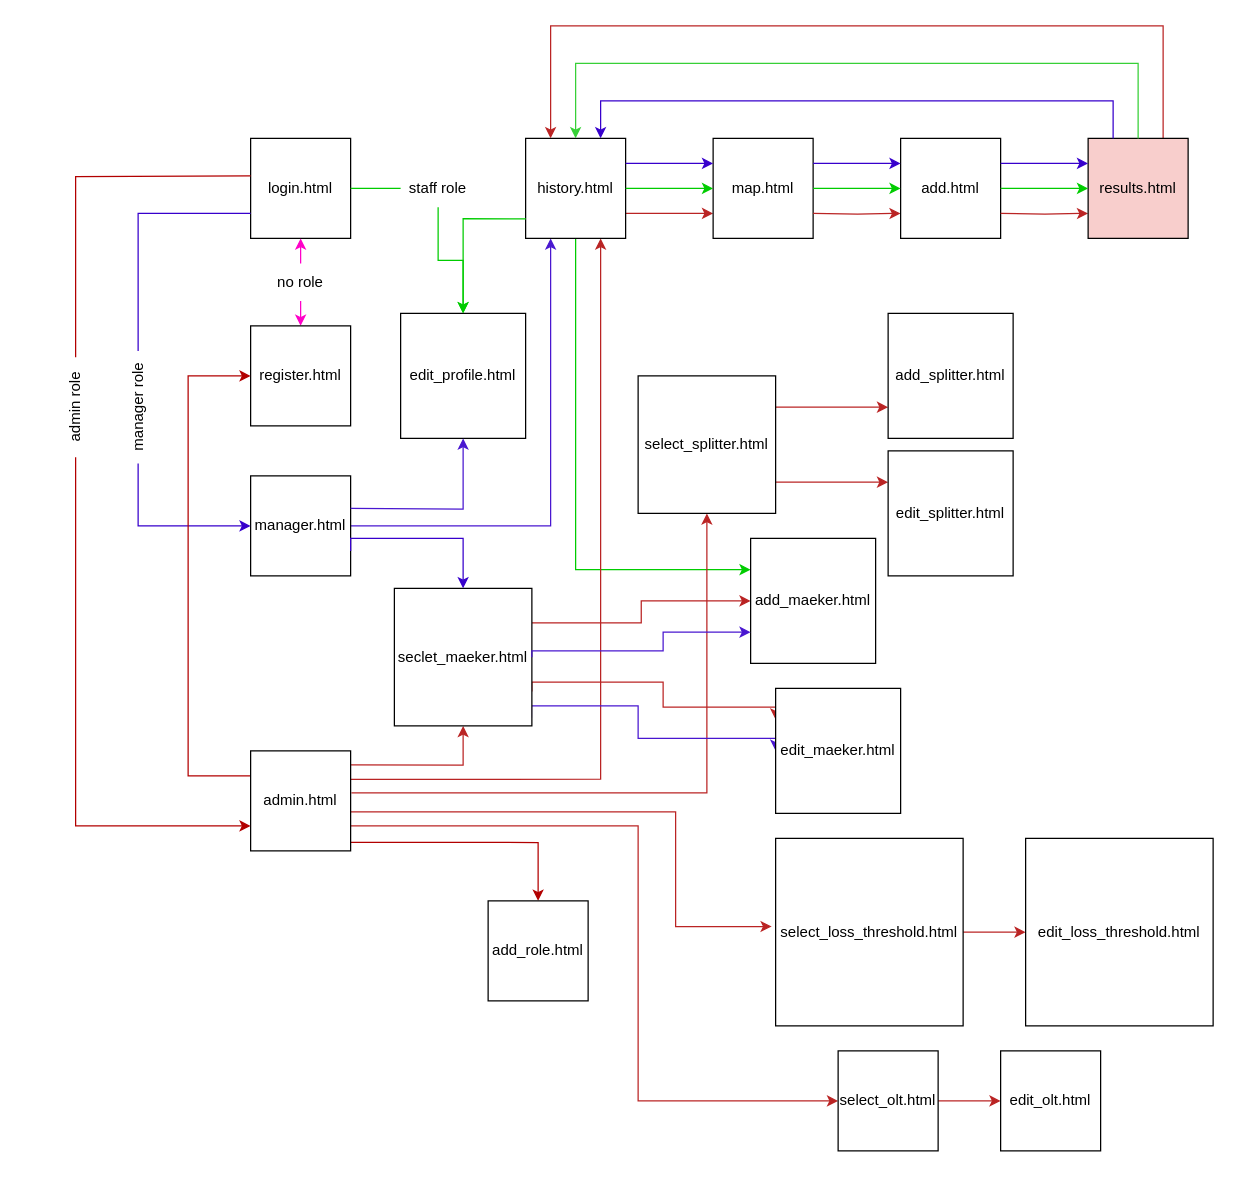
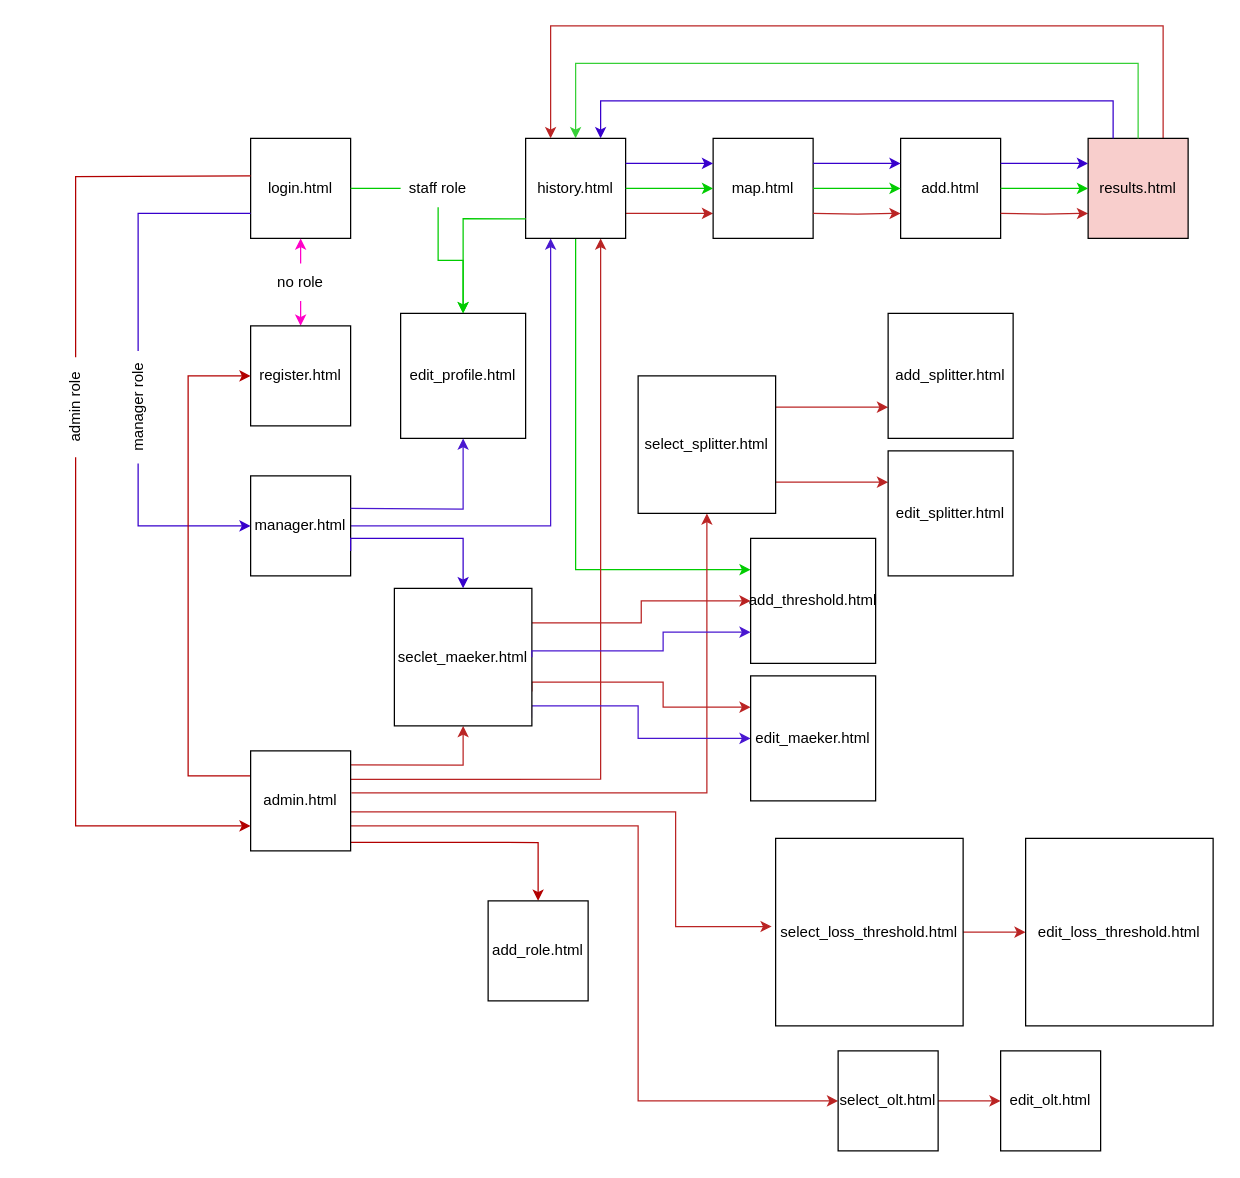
node "add_maeker.html": label "add_maeker.html" -> "add_threshold.html"
node "edit_maeker.html": moved (838, 751) -> (813, 738)
